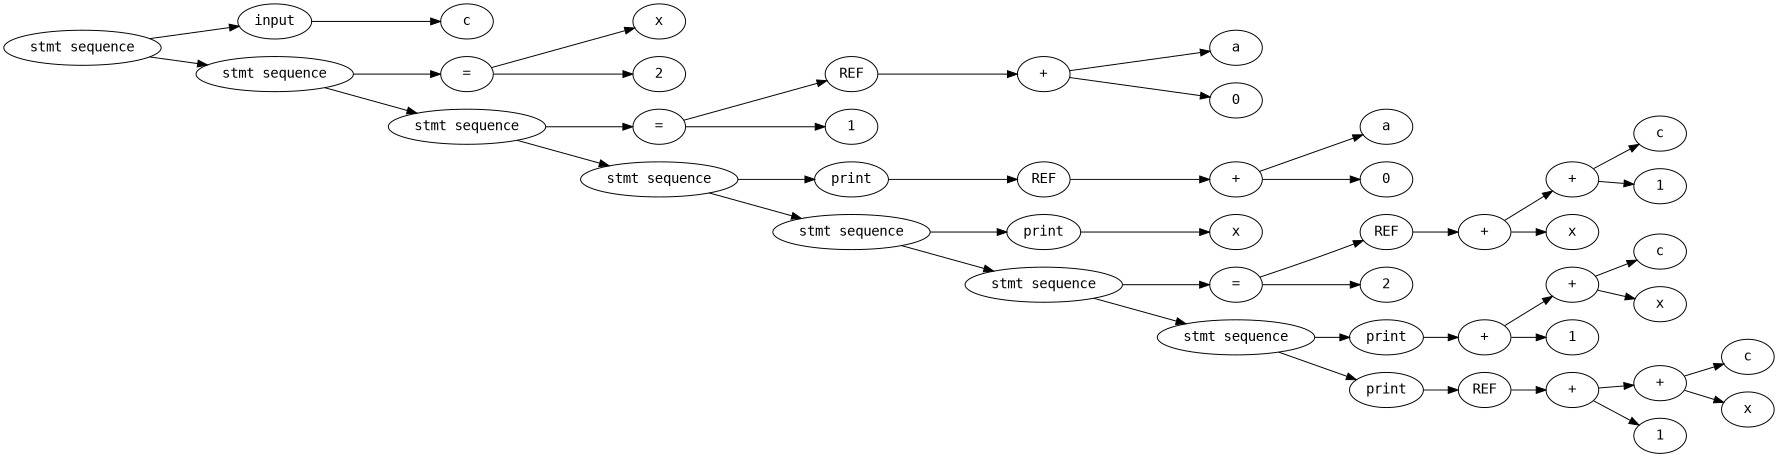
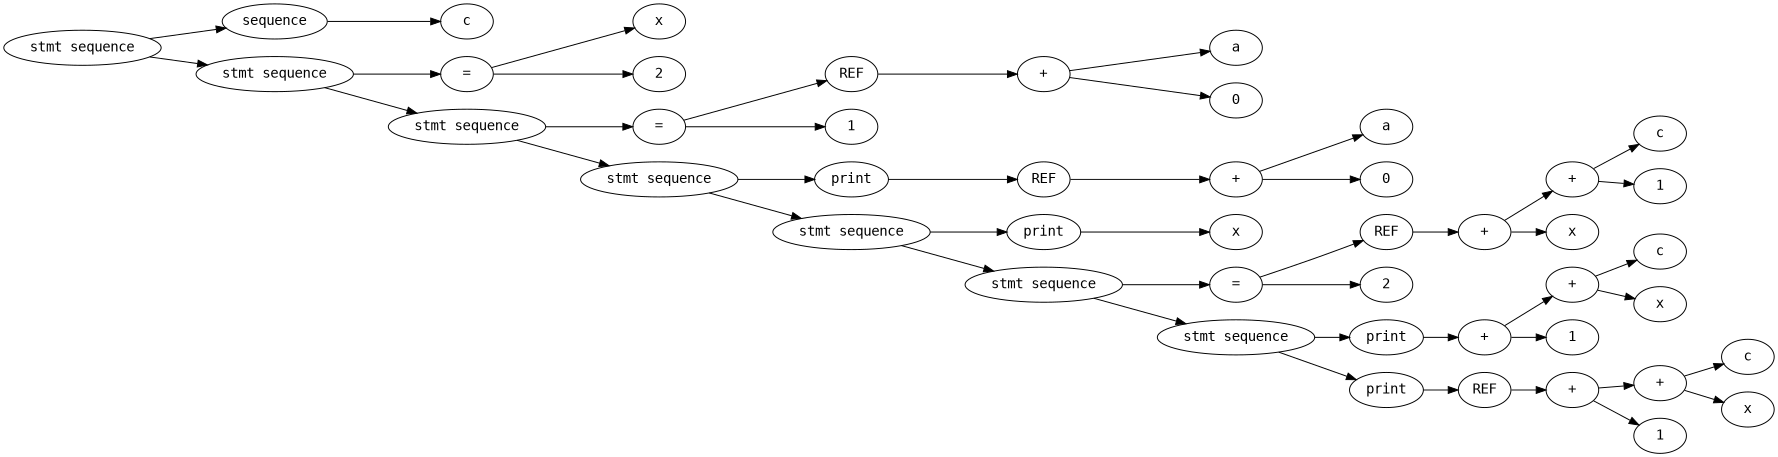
node "input": label "input" -> "sequence"
